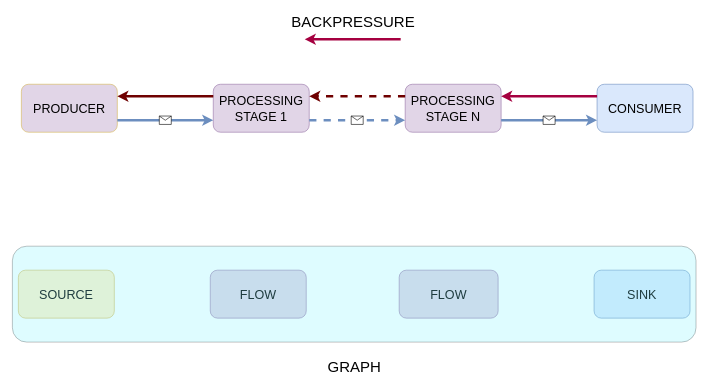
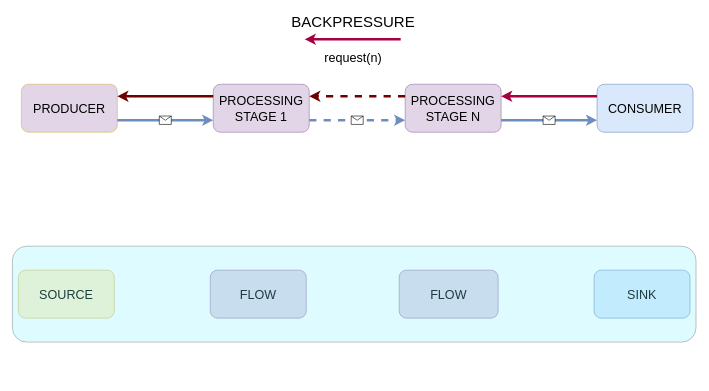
node "request(n)": added
node "GRAPH": removed
